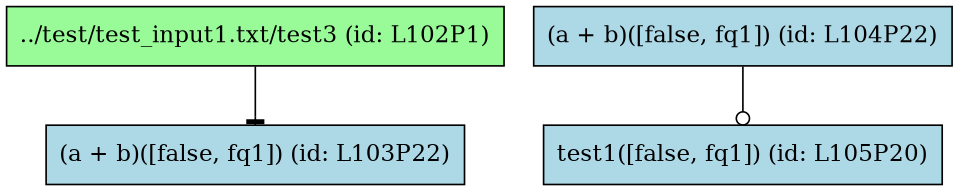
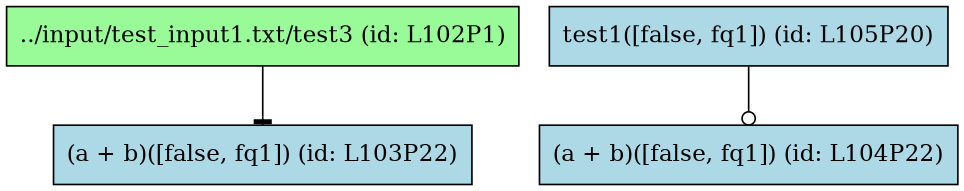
node "../test/test_input1.txt/test3 (id: L102P1)": label "../test/test_input1.txt/test3 (id: L102P1)" -> "../input/test_input1.txt/test3 (id: L102P1)"
edge "(a + b)([false, fq1]) (id: L104P22)" -> "test1([false, fq1]) (id: L105P20)": reversed
